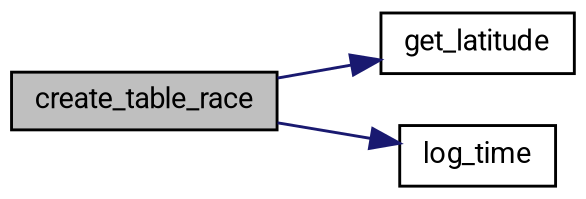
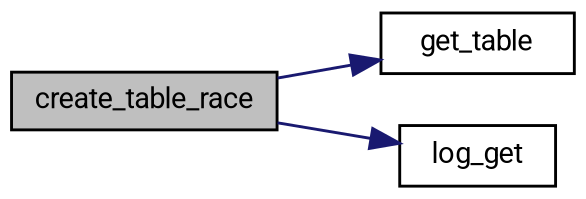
node "get_latitude": label "get_latitude" -> "get_table"
node "log_time": label "log_time" -> "log_get"
